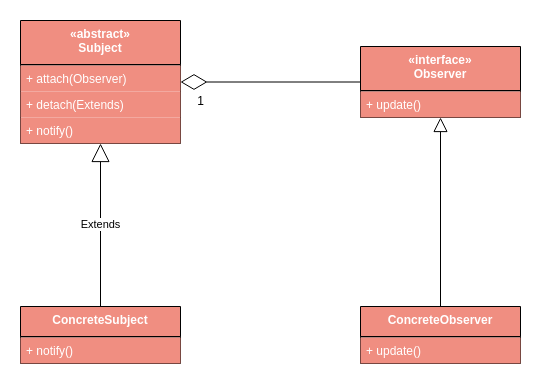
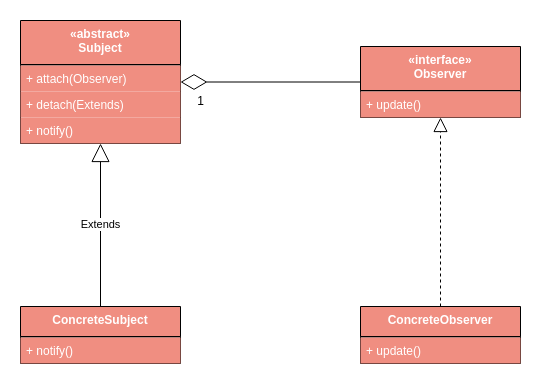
edge "ConcreteObserver" -> "«interface» Observer": style solid -> dashed
